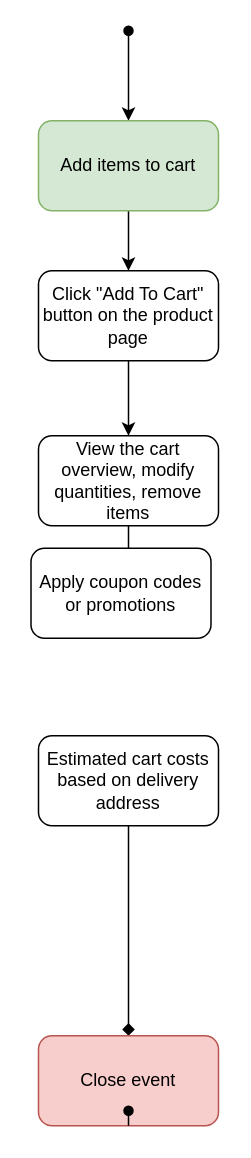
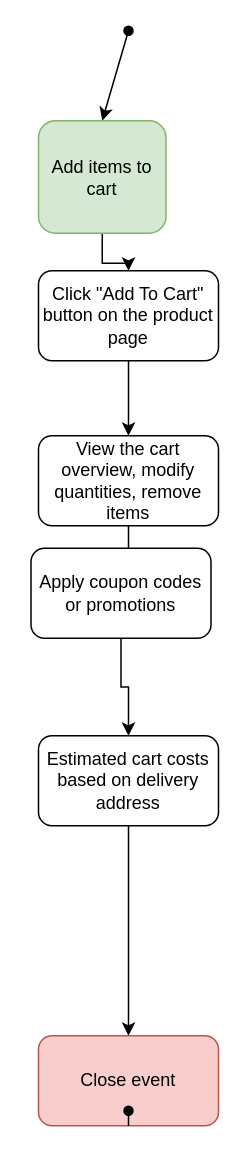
node "Add items to cart": size 180x90 -> 128x113
edge "Apply coupon codes or promotions" -> "Estimated cart costs based on delivery address": added
edge "Estimated cart costs based on delivery address" -> "Close event": arrowhead diamond -> classic
